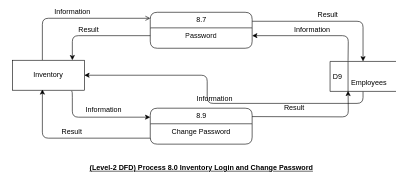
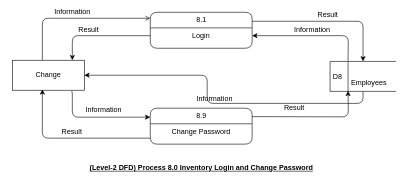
node "8.7": label "8.7" -> "8.1"
node "Password": label "Password" -> "Login"
node "Inventory": label "Inventory" -> "Change"
node "D9": label "D9" -> "D8"
